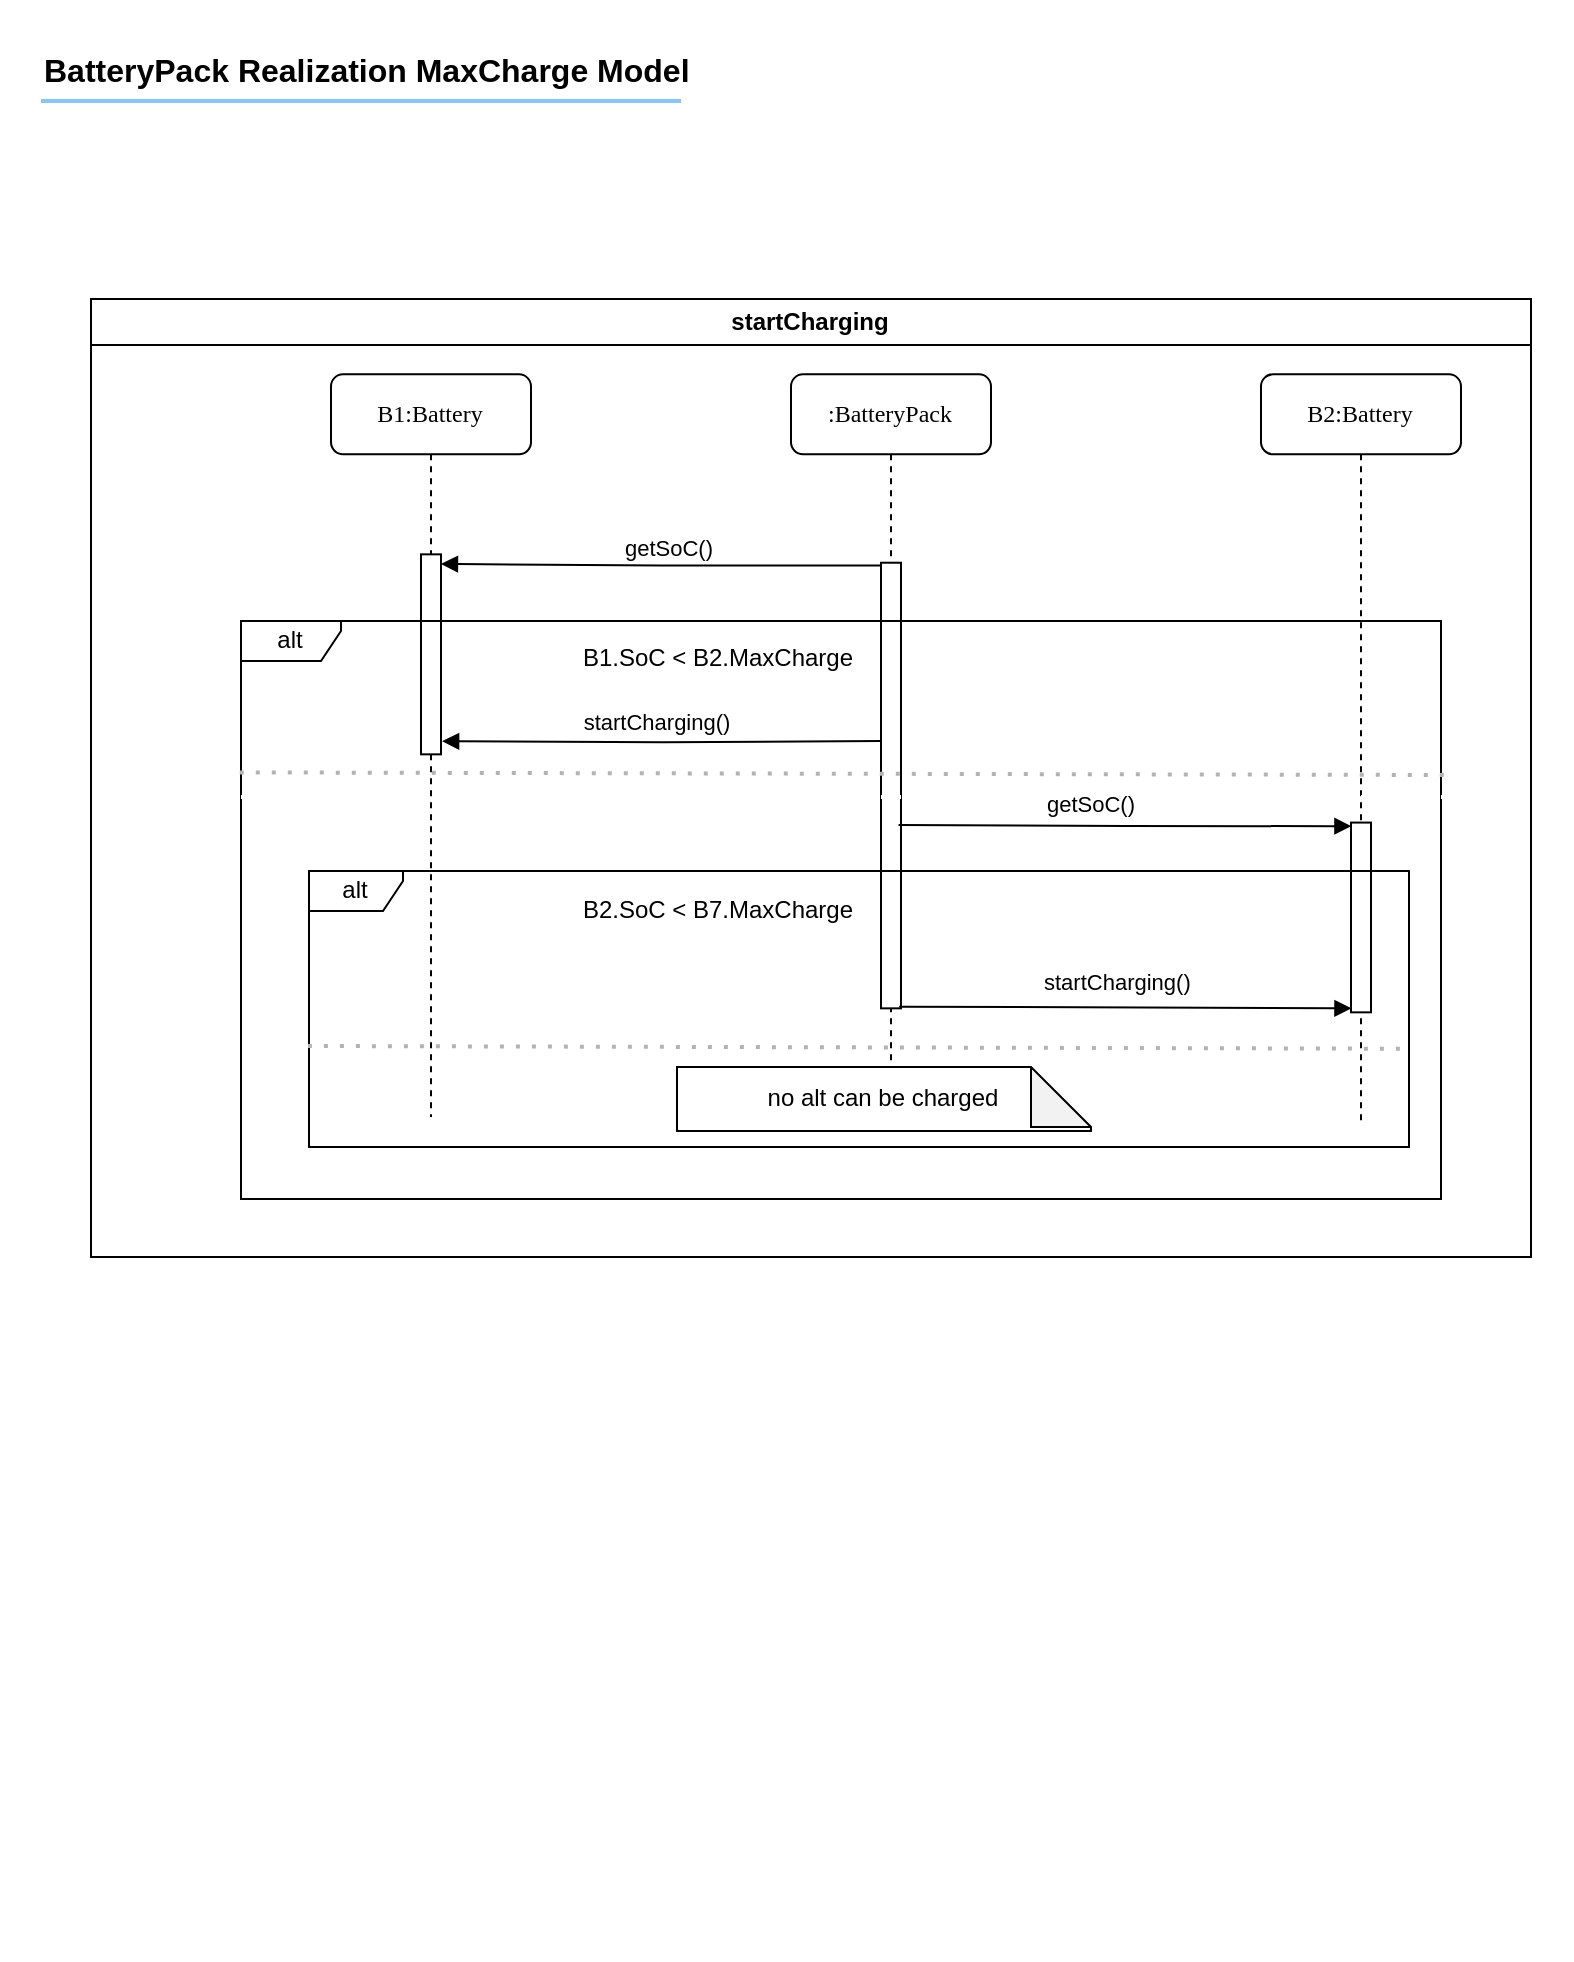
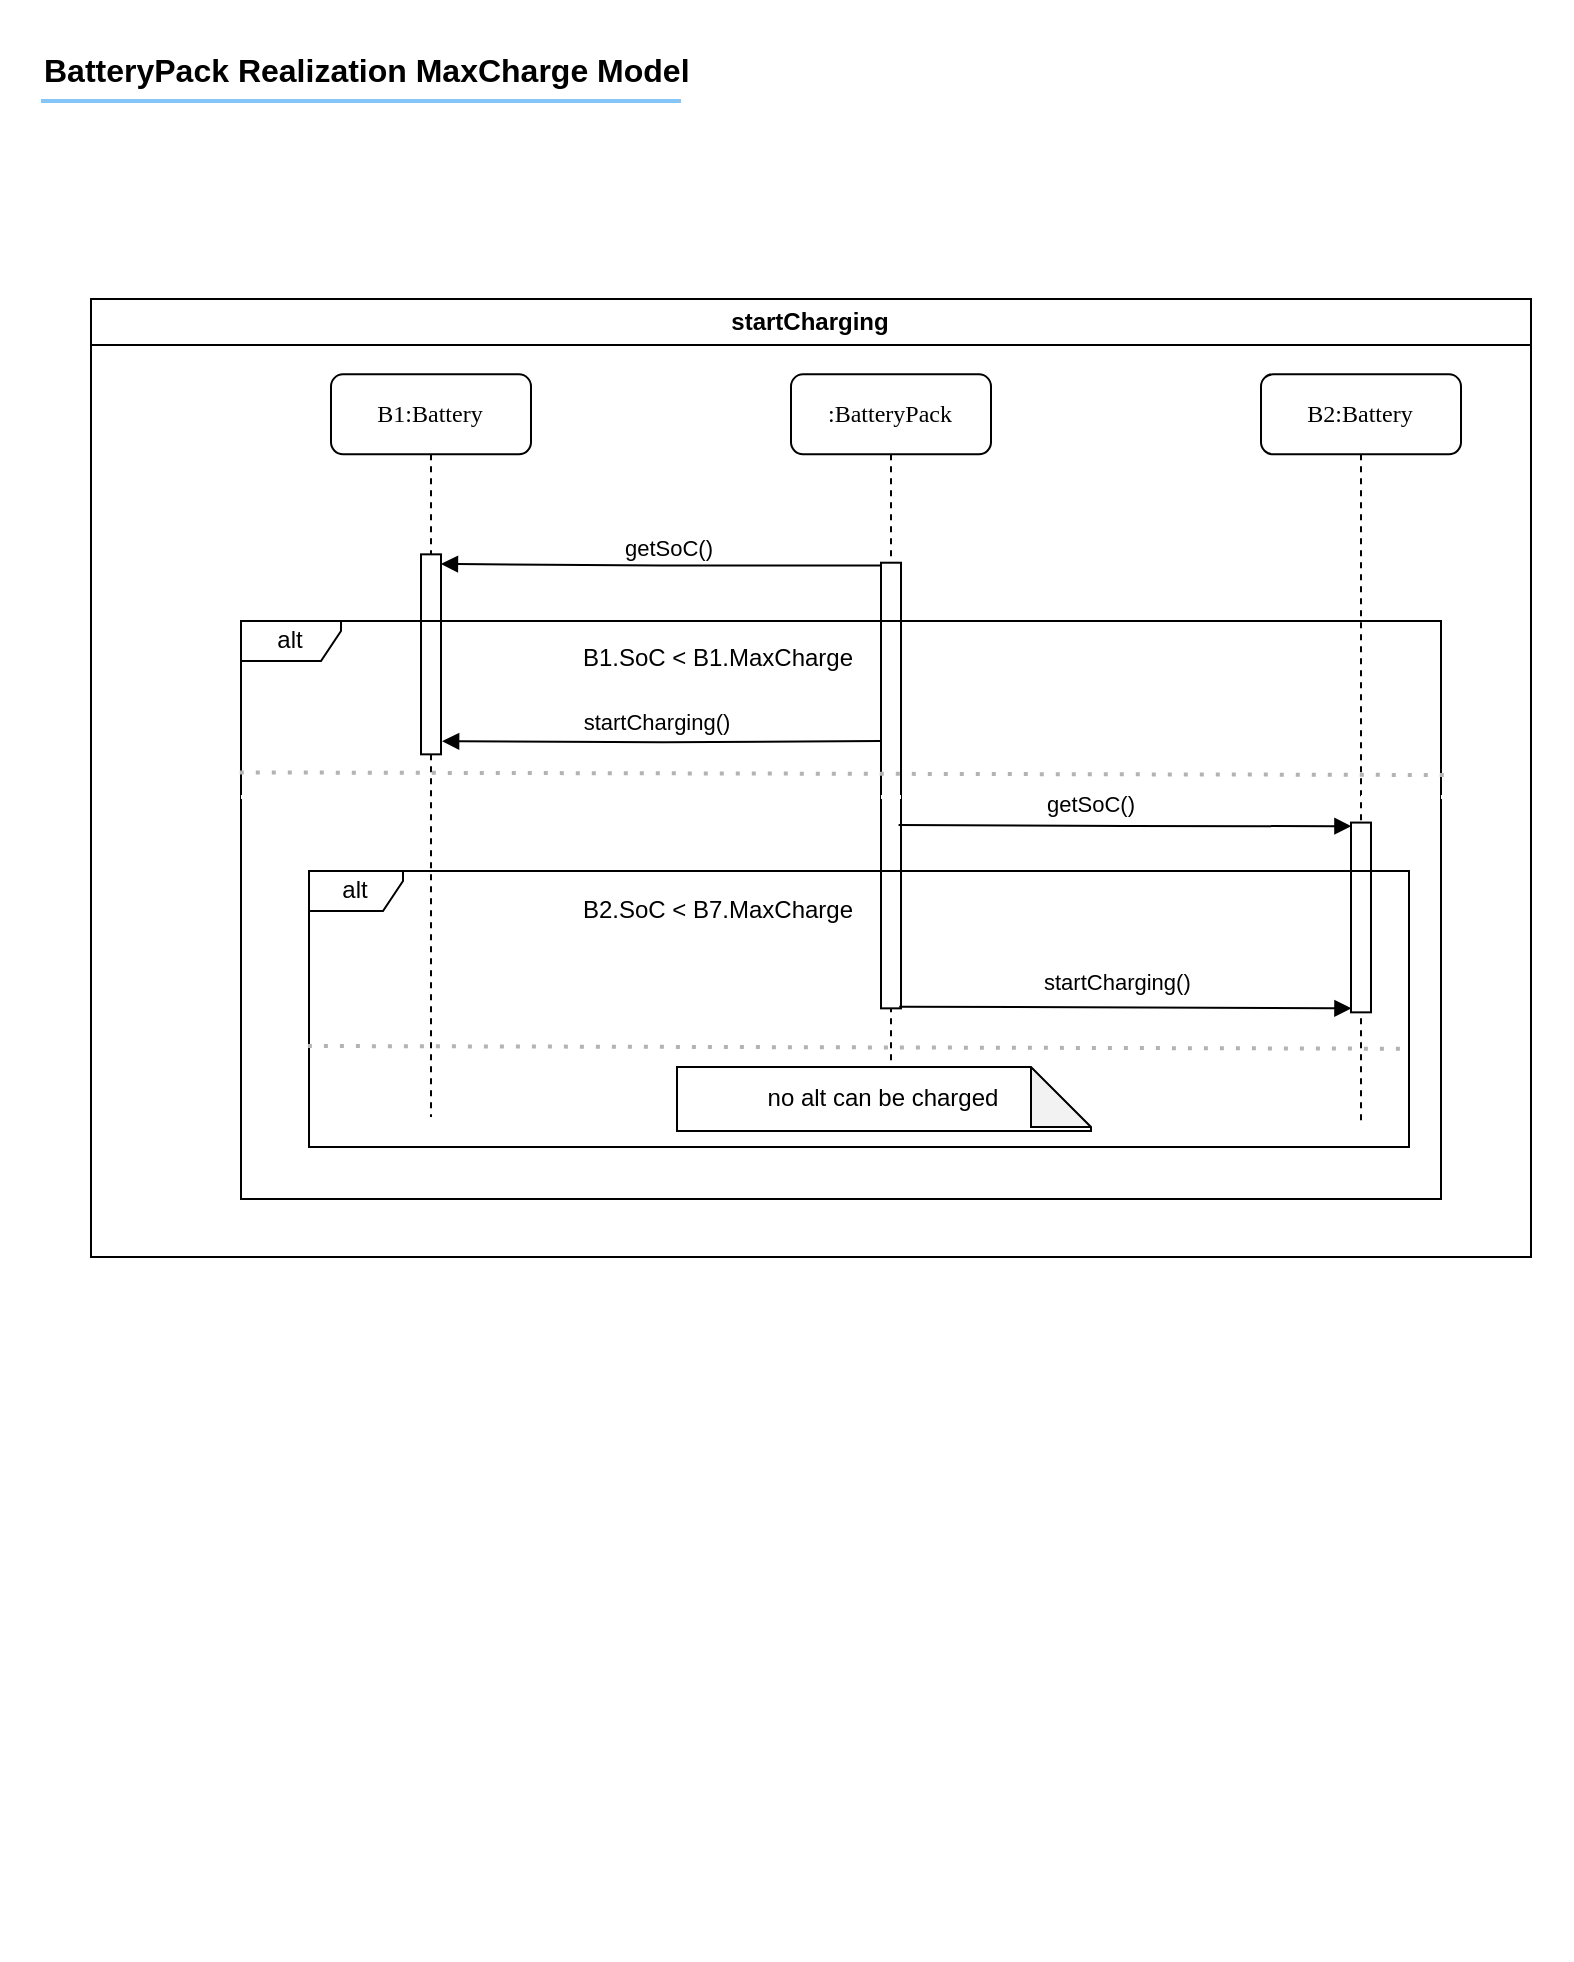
node "B1.SoC < B2.MaxCharge": label "B1.SoC < B2.MaxCharge" -> "B1.SoC < B1.MaxCharge"
